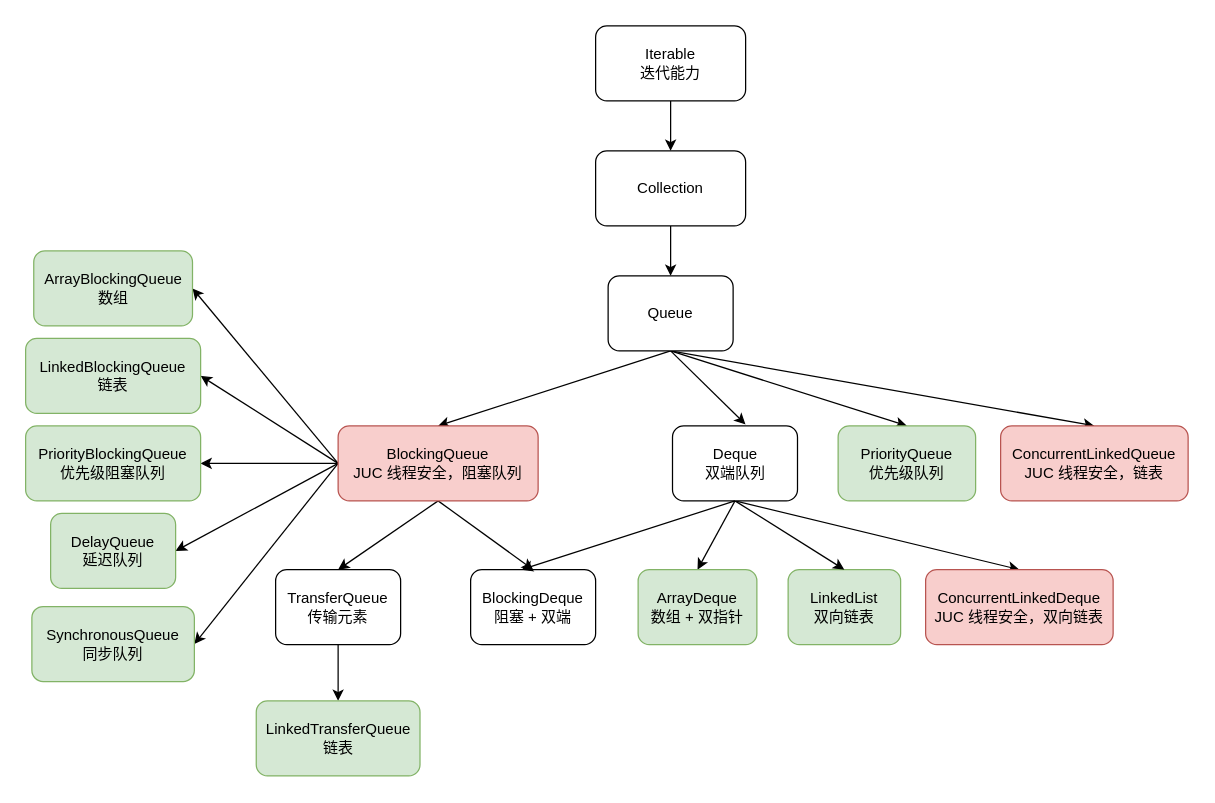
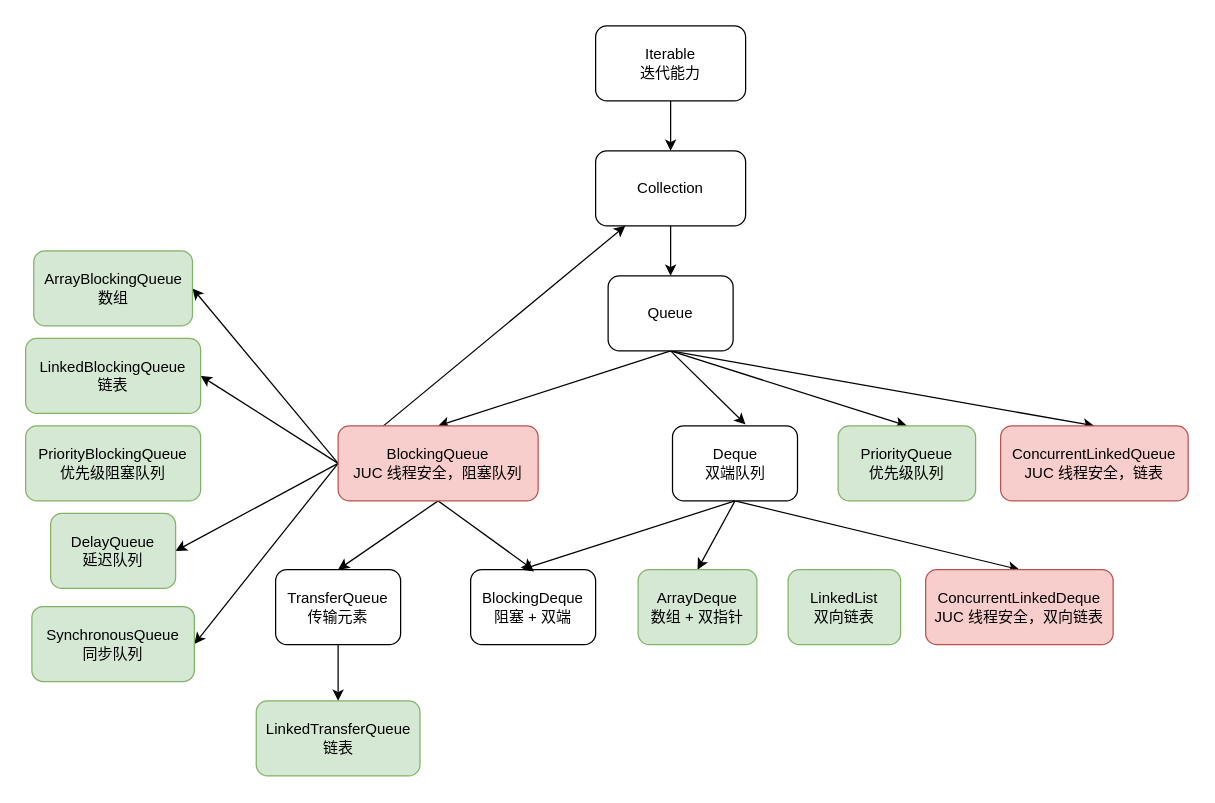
edge "BlockingQueue JUC 线程安全，阻塞队列" -> "PriorityBlockingQueue 优先级阻塞队列": now "BlockingQueue JUC 线程安全，阻塞队列" -> "Collection"
edge "Deque 双端队列" -> "LinkedList 双向链表": removed
